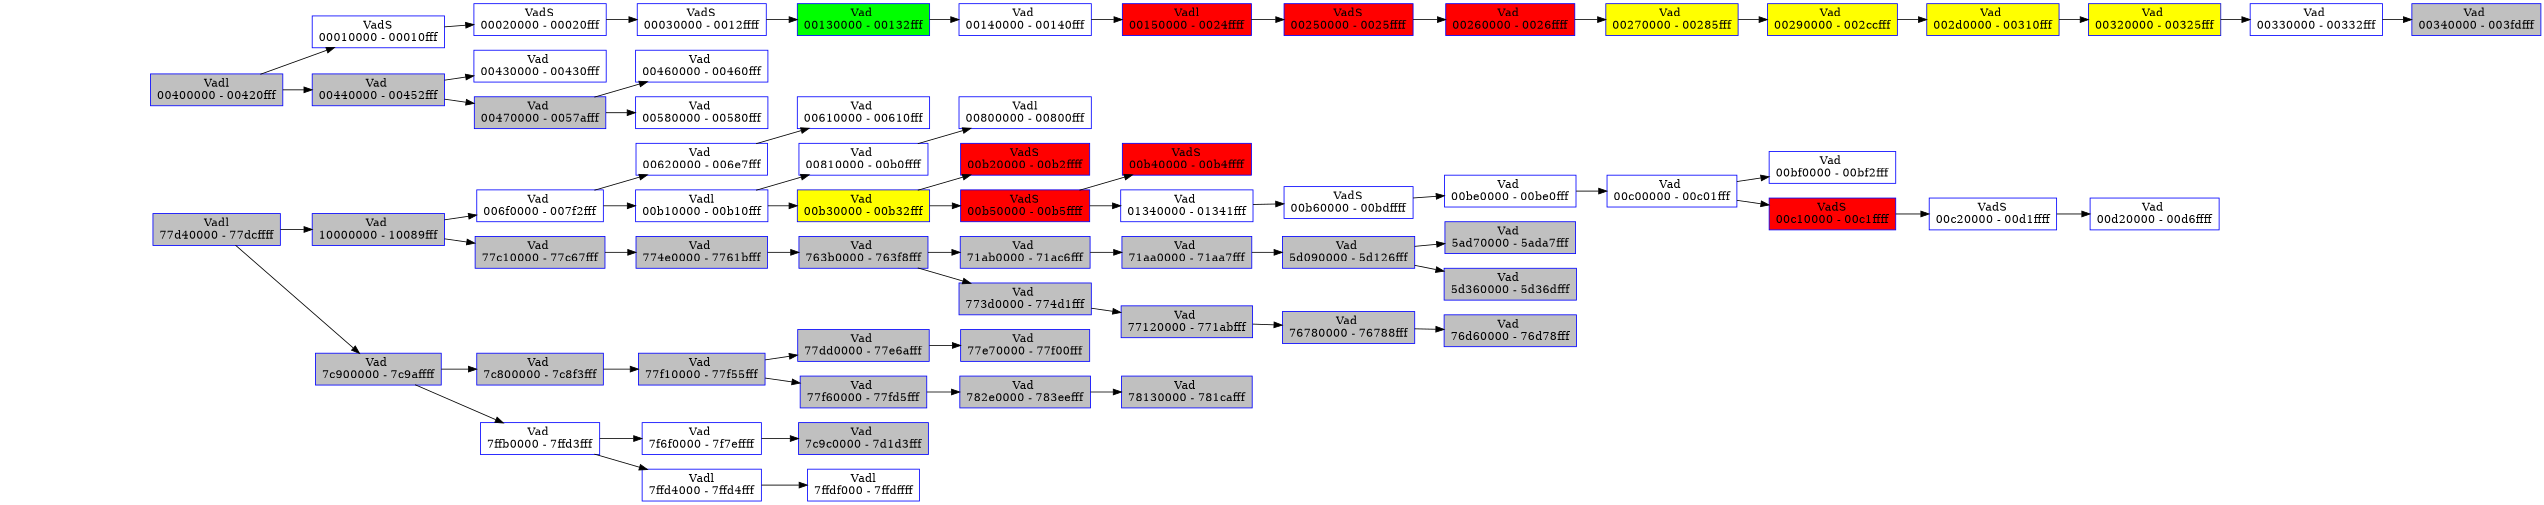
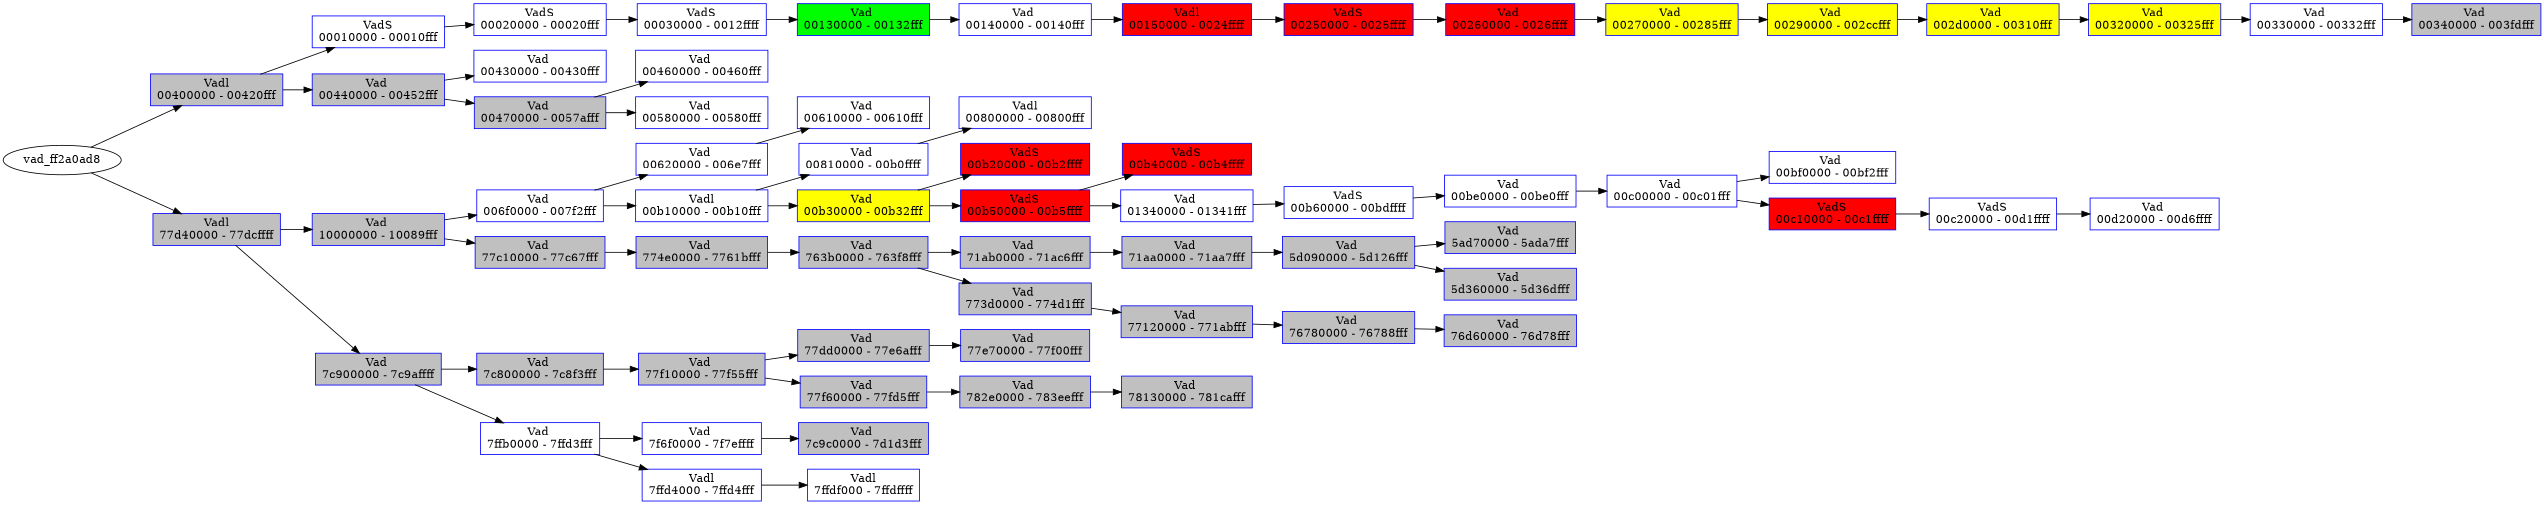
node "vad_ff2a0ad8": added
